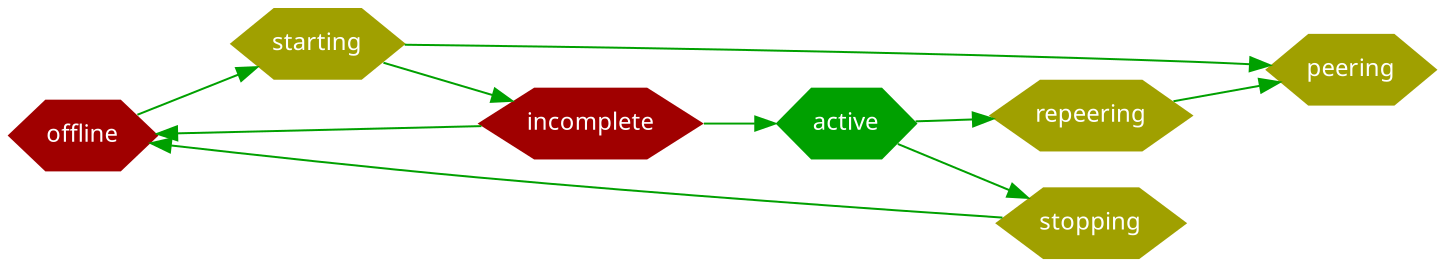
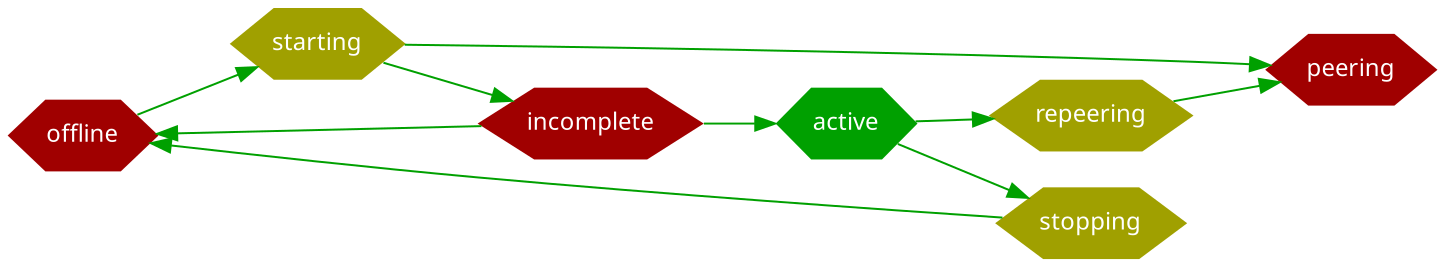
node "peering": fillcolor #a0a000 -> #a00000
